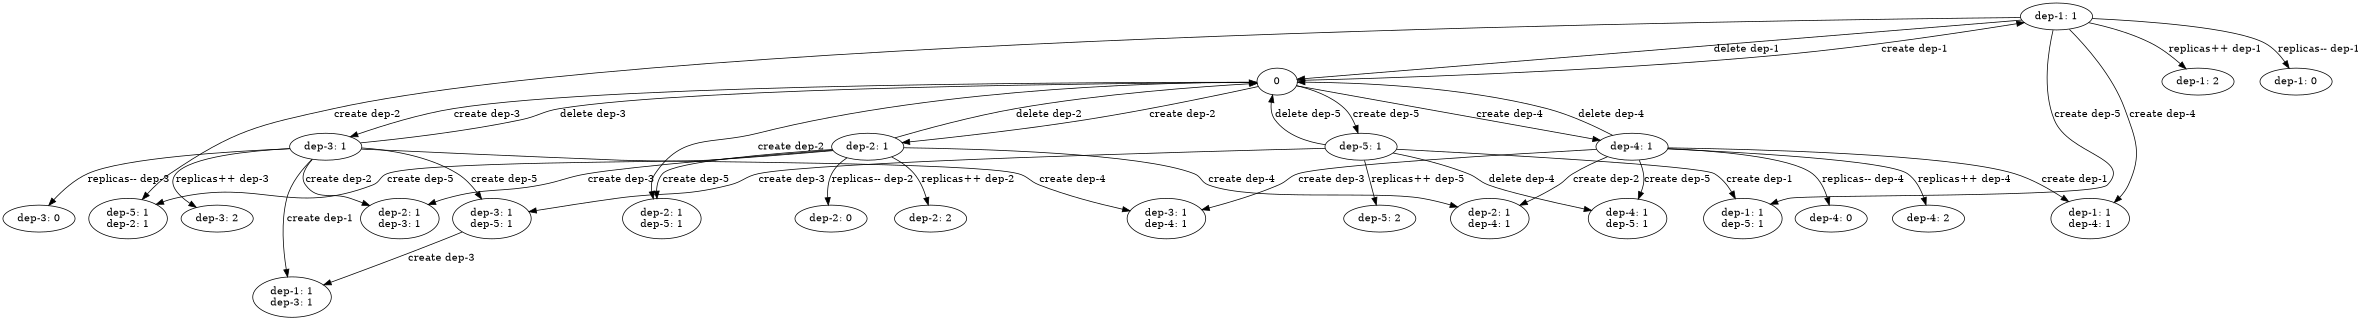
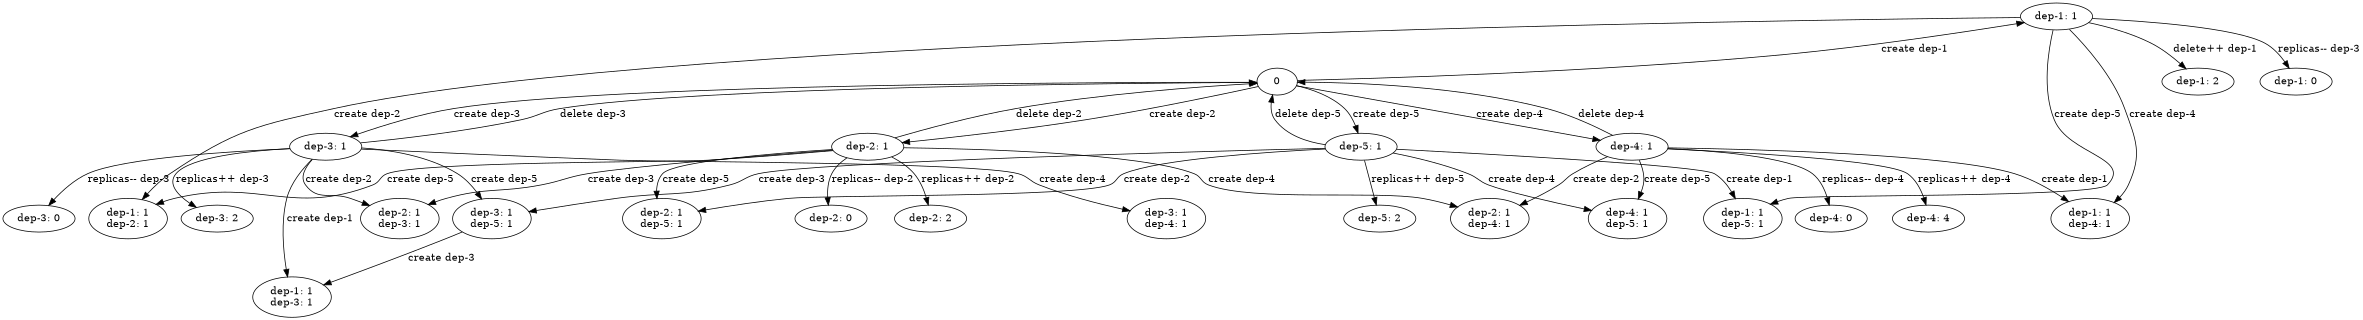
edge "dep-1: 1" -> "0": removed, label "delete dep-1"
edge "dep-1: 1" -> "dep-1: 2": label "replicas++ dep-1" -> "delete++ dep-1"
edge "dep-1: 1" -> "dep-1: 0": label "replicas-- dep-1" -> "replicas-- dep-3"
edge "0" -> "dep-2: 1 dep-5: 1": now "dep-5: 1" -> "dep-2: 1 dep-5: 1"
edge "dep-4: 1" -> "dep-3: 1 dep-4: 1": removed, label "create dep-3"
edge "dep-5: 1" -> "dep-4: 1 dep-5: 1": label "delete dep-4" -> "create dep-4"
node "dep-5: 1 dep-2: 1": label "dep-5: 1 dep-2: 1" -> "dep-1: 1 dep-2: 1"
node "dep-4: 2": label "dep-4: 2" -> "dep-4: 4"
